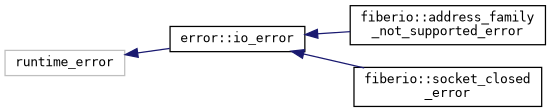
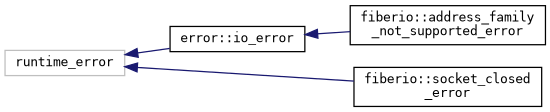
edge "fiberio::socket_closed _error" -> "error::io_error": now "fiberio::socket_closed _error" -> "runtime_error"
